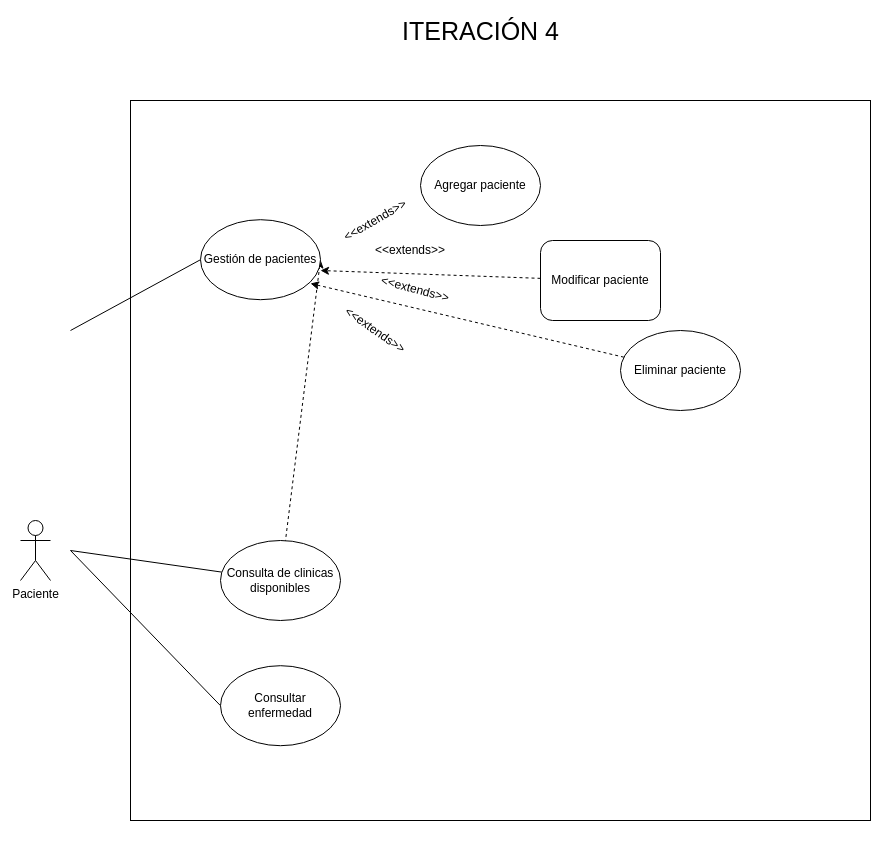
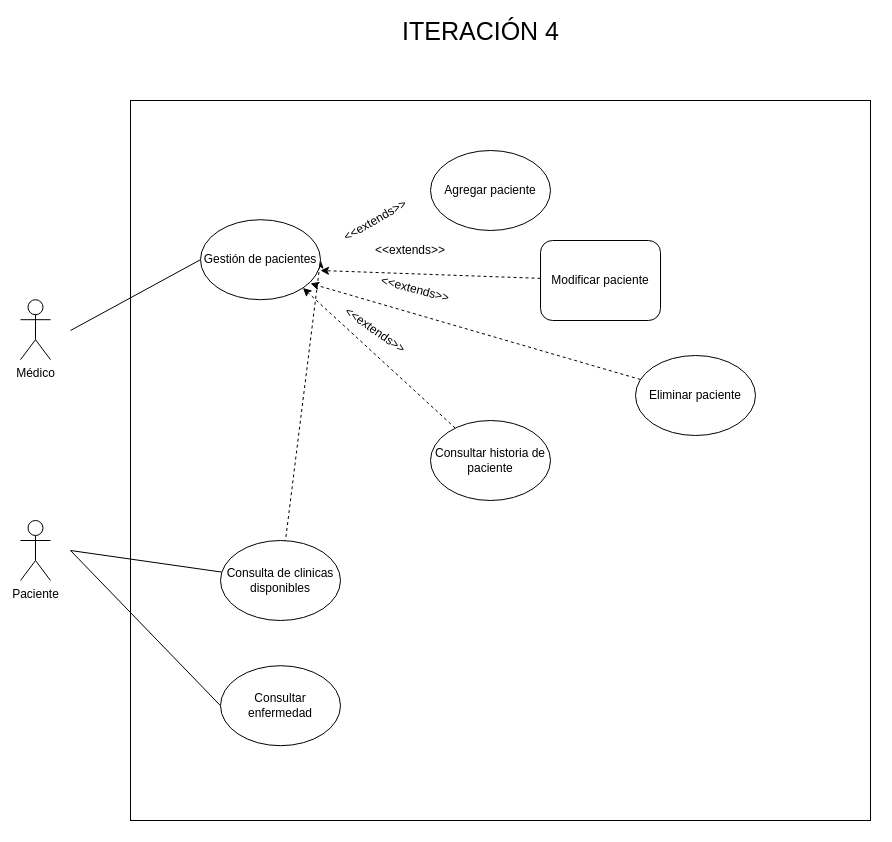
node "Agregar paciente": moved (481, 186) -> (491, 191)
node "Médico": added
edge "Consultar historia de paciente" -> "Gestión de pacientes": added
node "Eliminar paciente": moved (681, 371) -> (696, 396)
node "Consultar historia de paciente": added
